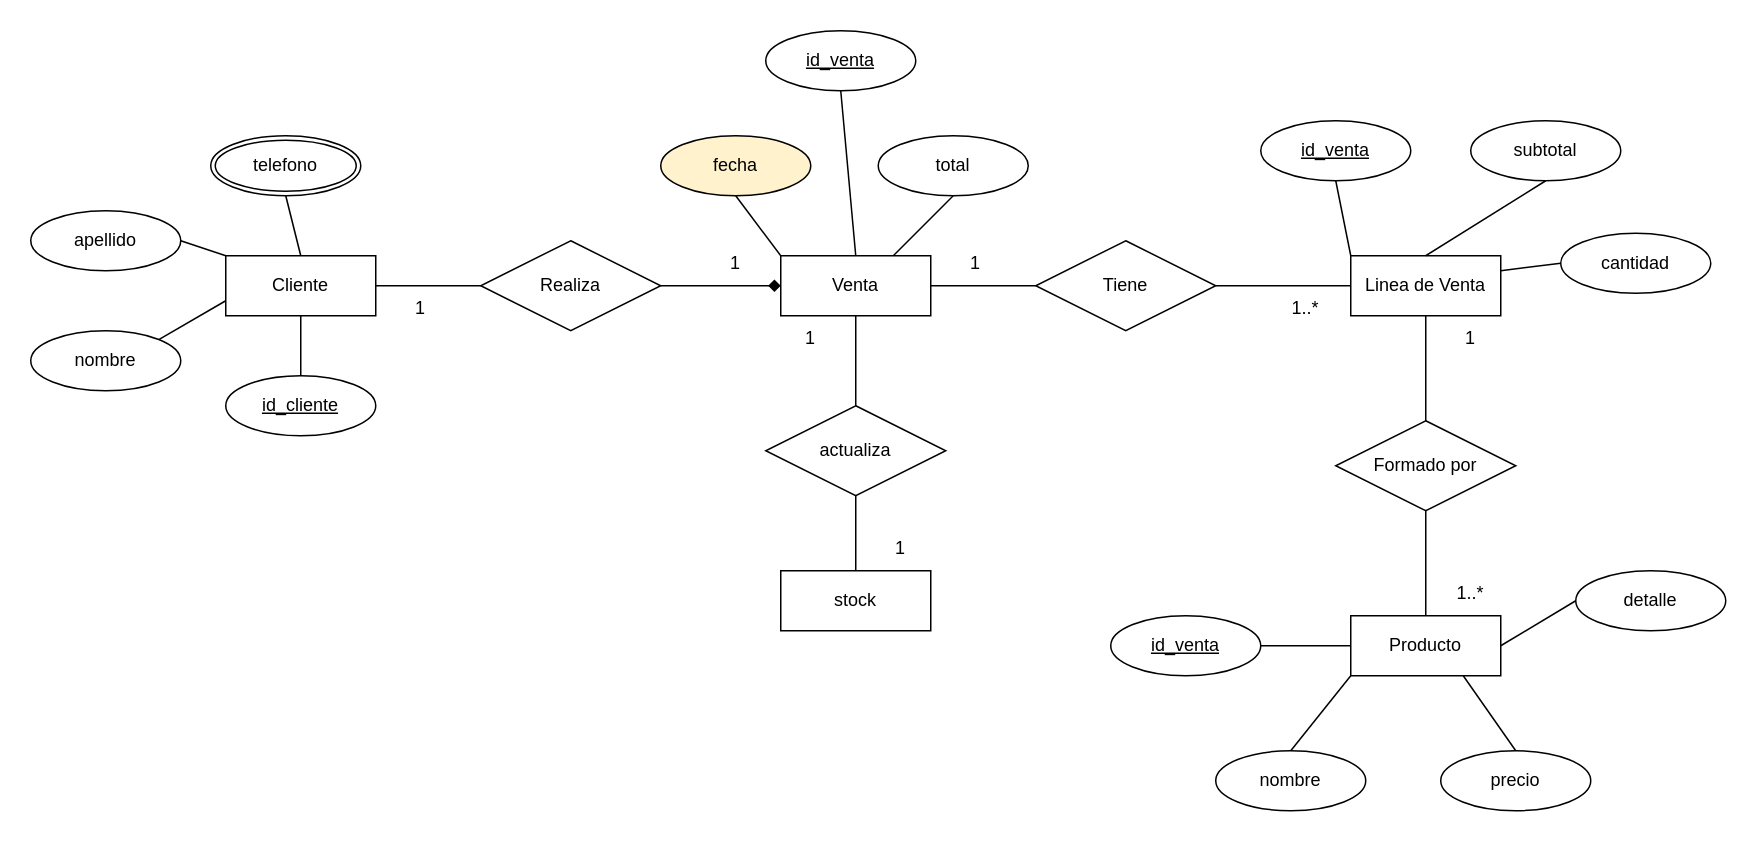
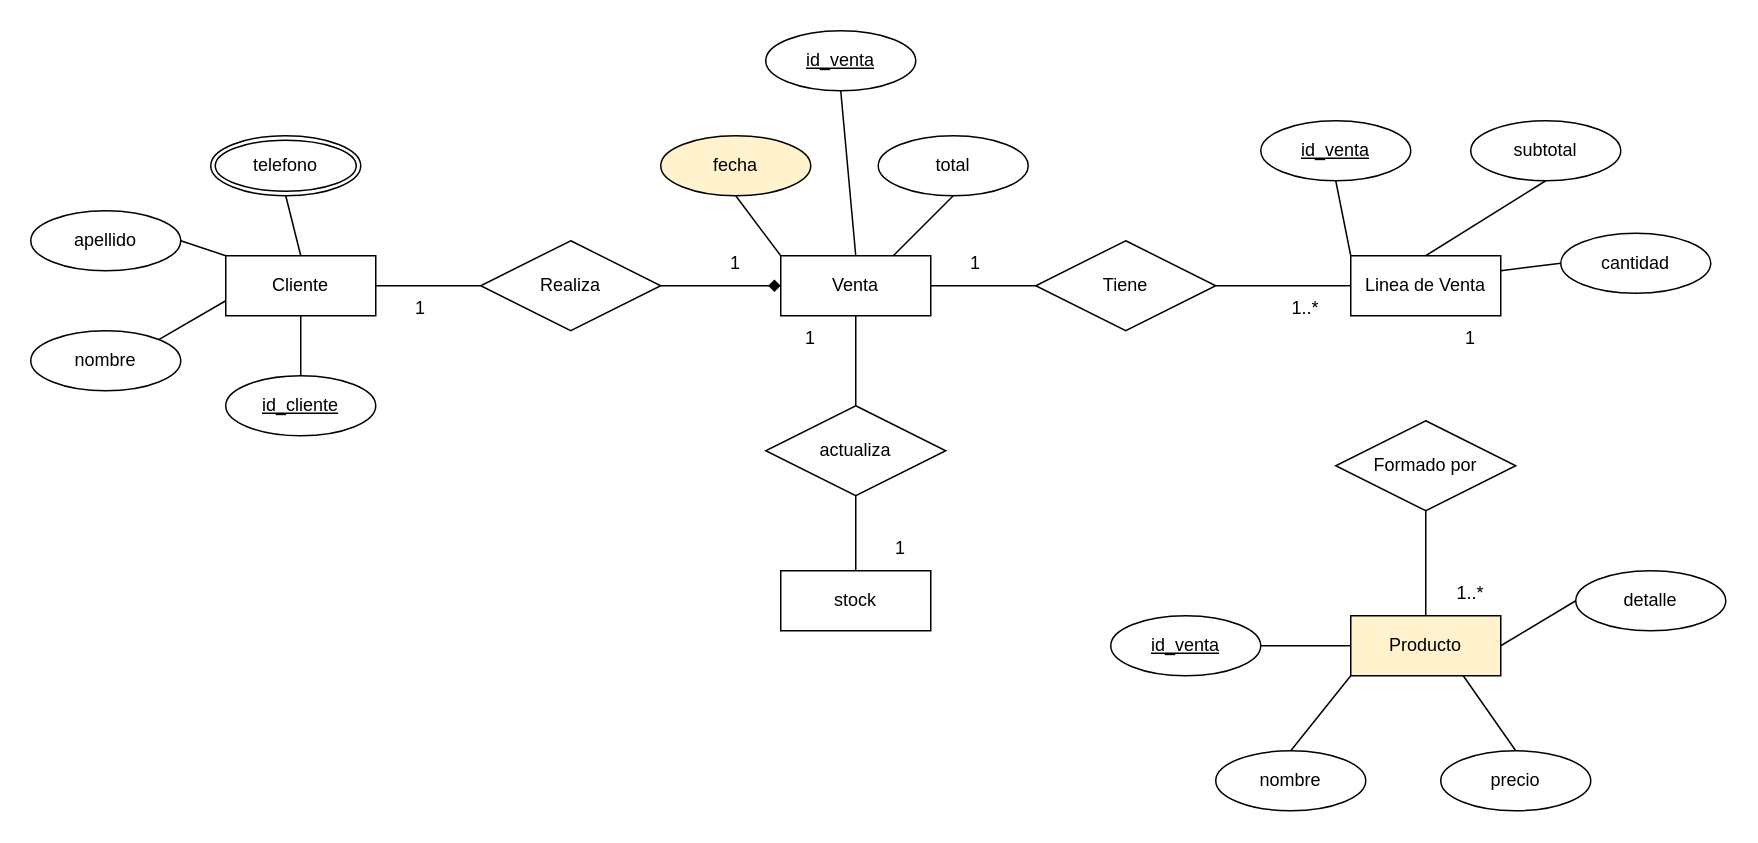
edge "Linea de Venta" -- "Formado por": removed
node "Producto": fillcolor #ffffff -> #fff2cc
